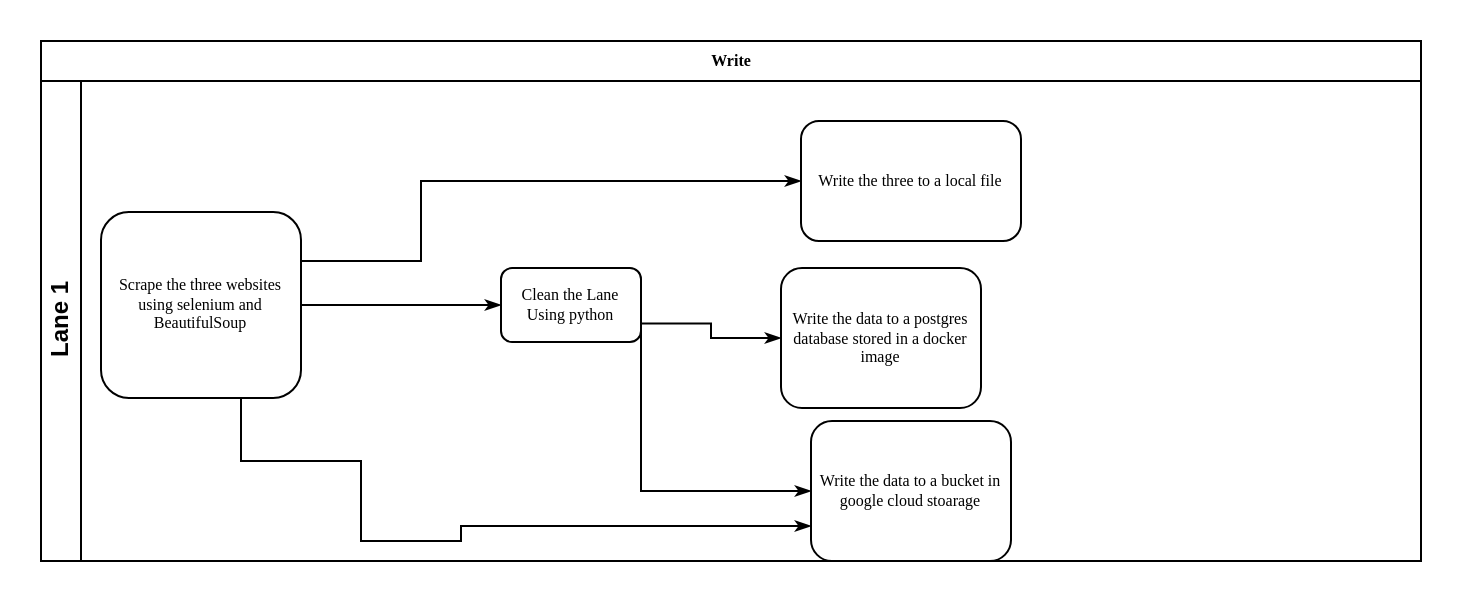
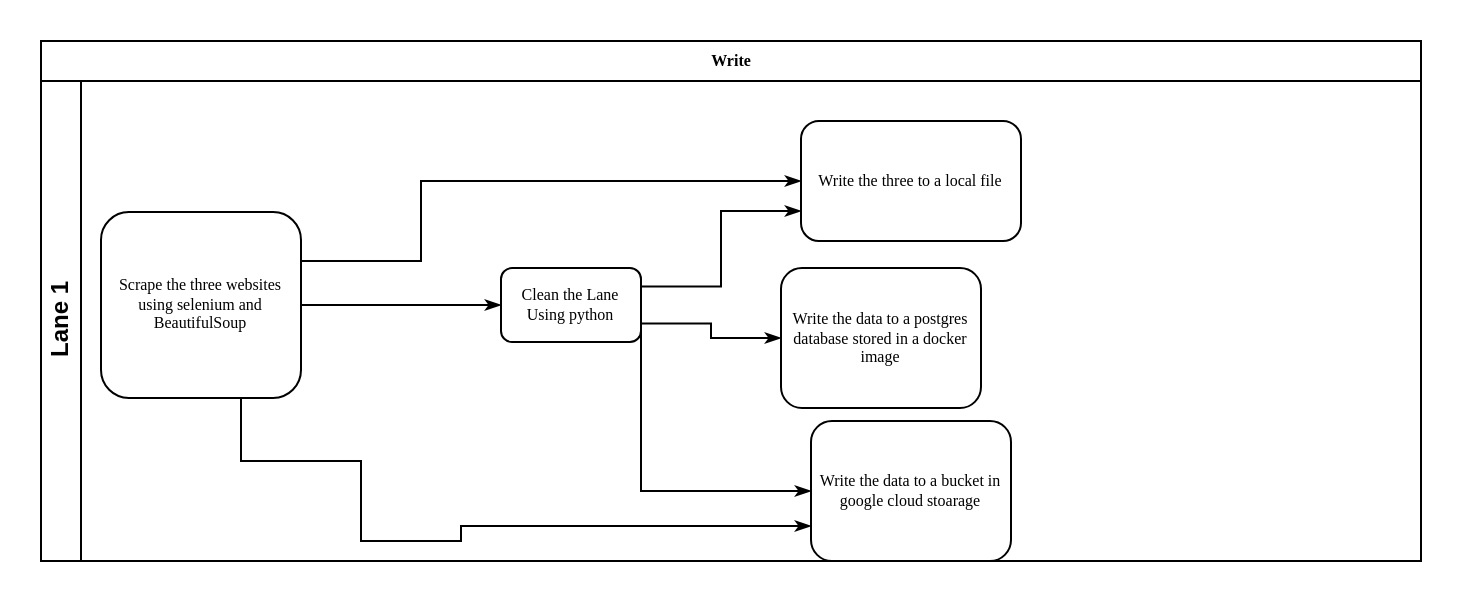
edge "Clean the Lane Using python" -> "Write the three to a local file": added
